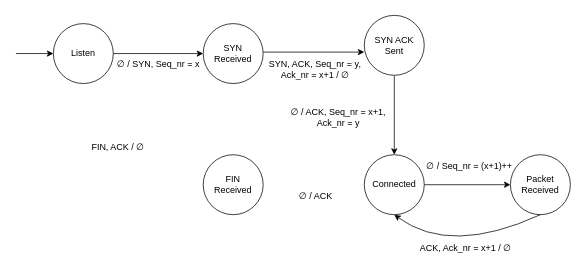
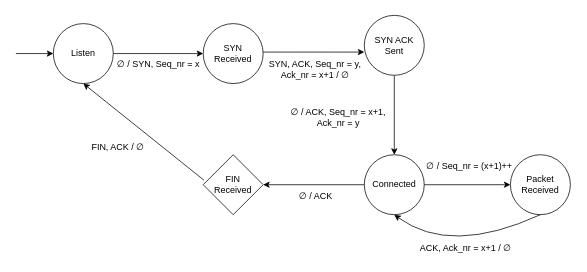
edge "FIN Received" -> "Listen": added
node "FIN Received": shape ellipse -> diamond
edge "Connected" -> "FIN Received": added
